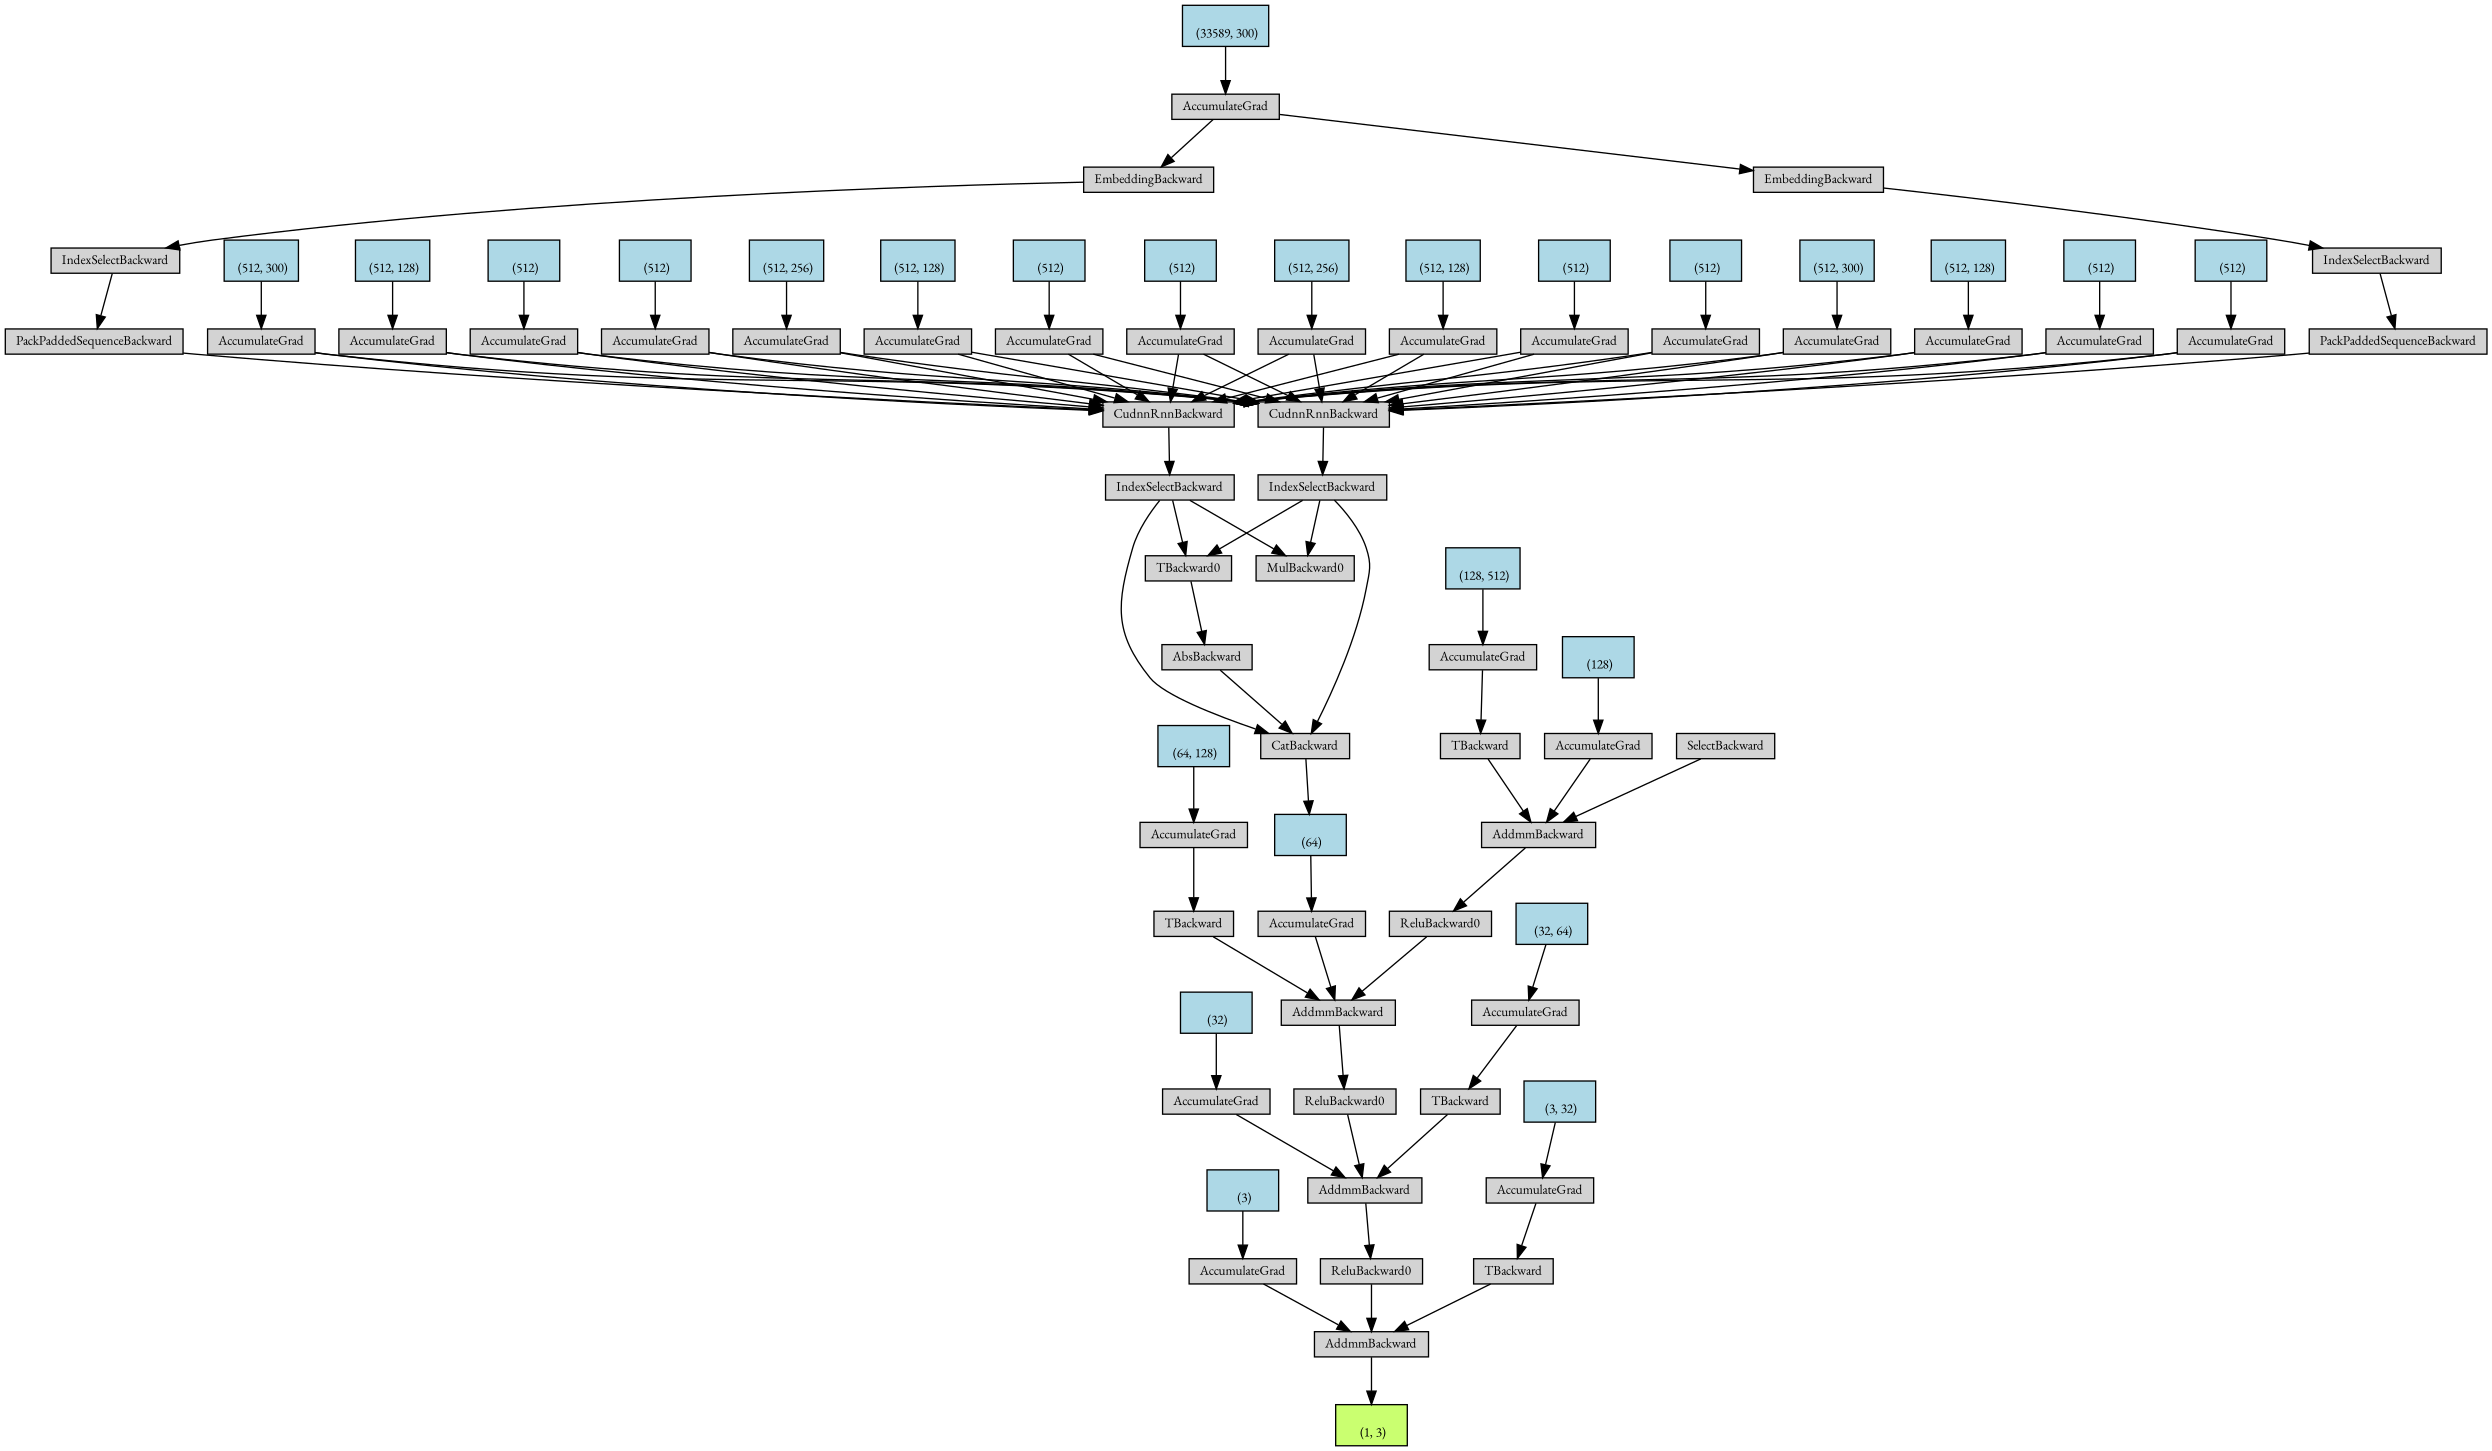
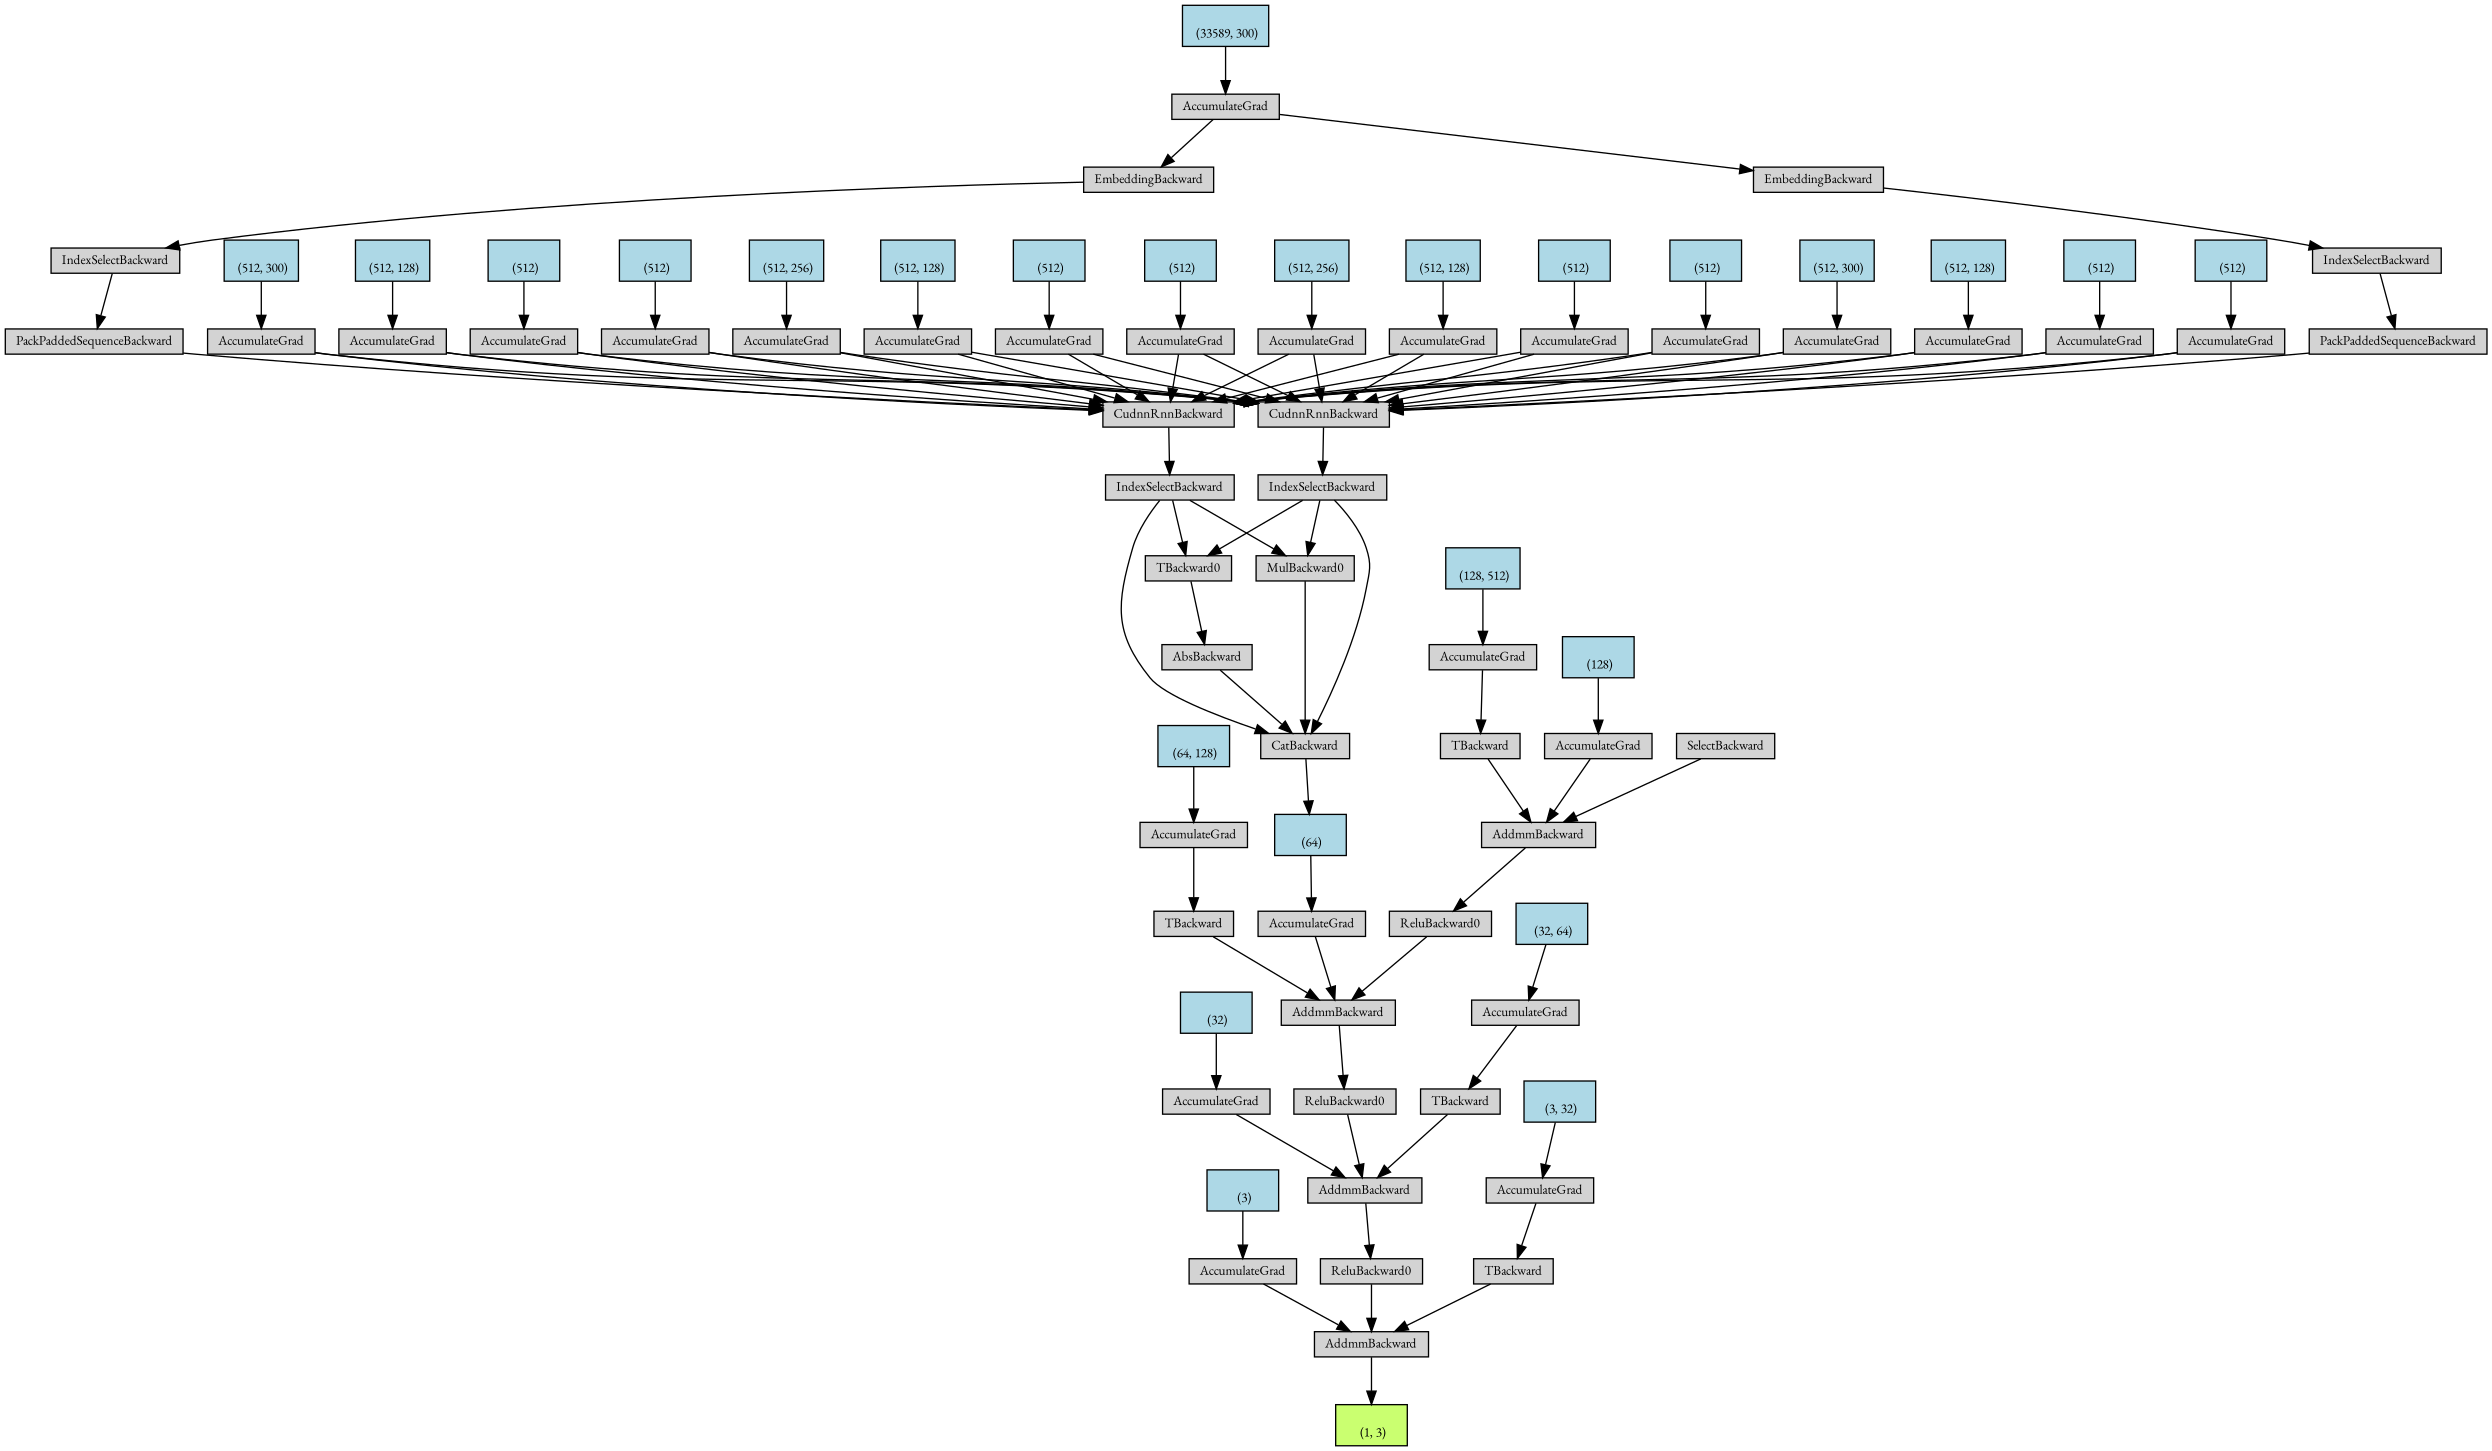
edge "MulBackward0" -> "CatBackward": added
